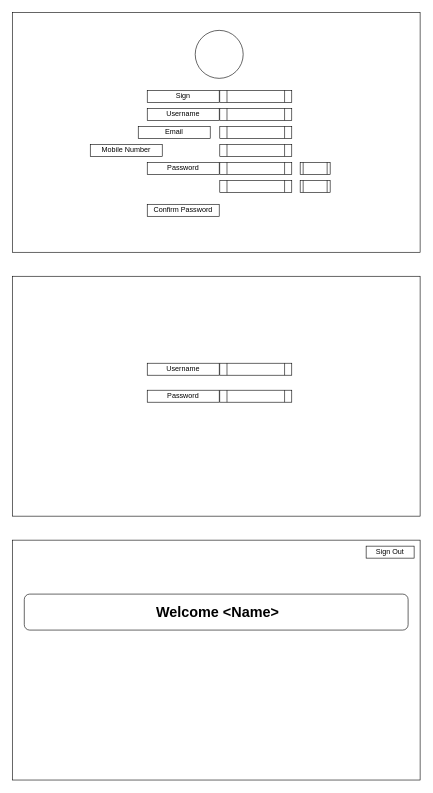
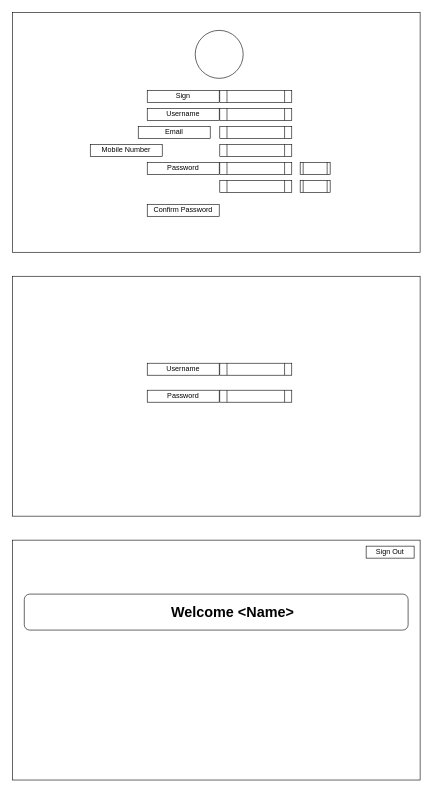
node "Welcome <Name>": moved (219, 612) -> (234, 612)
